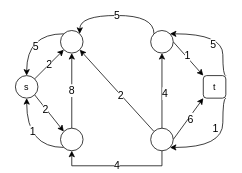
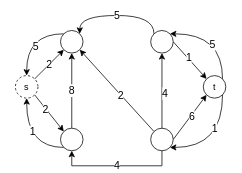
node "s": style solid -> dashed
node "t": shape rounded rectangle -> ellipse
